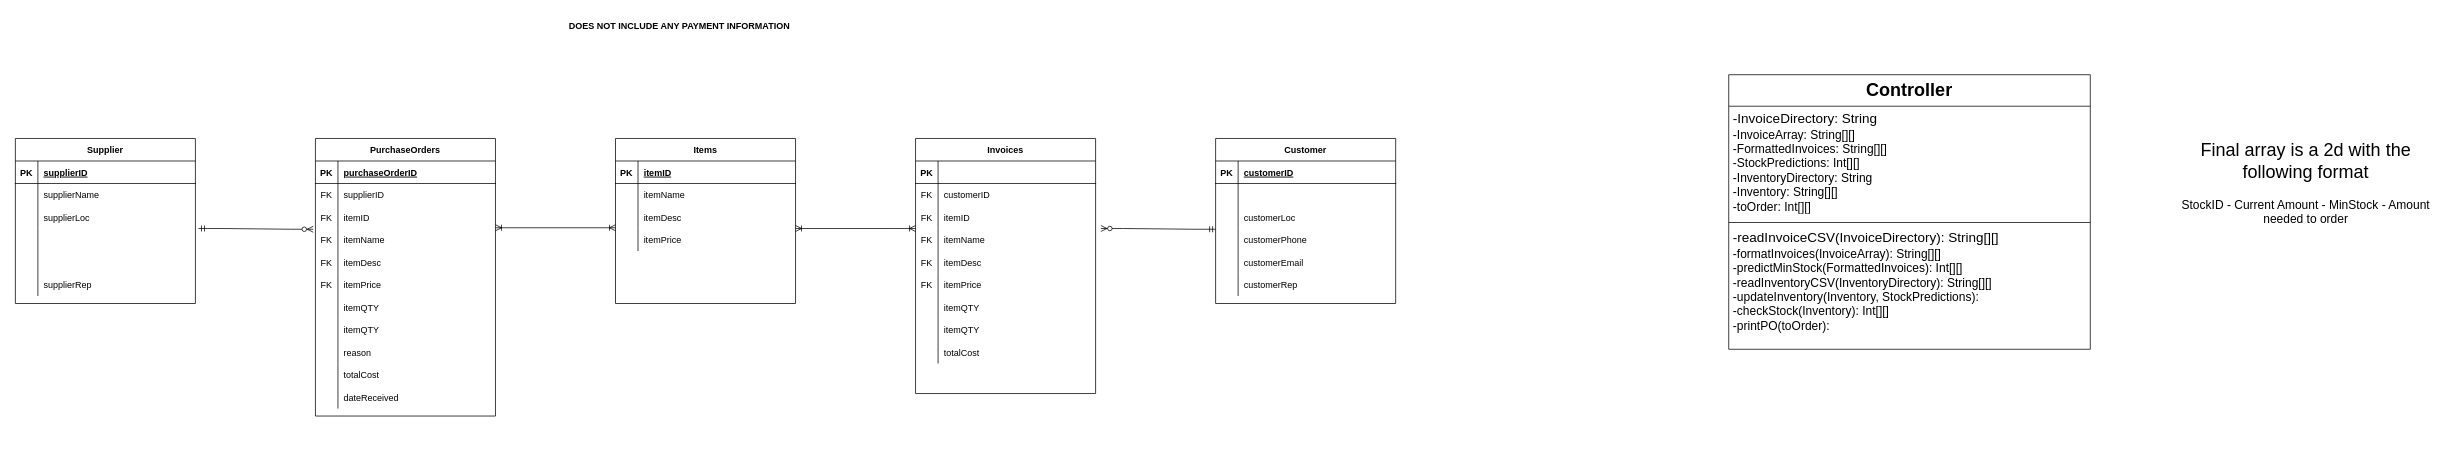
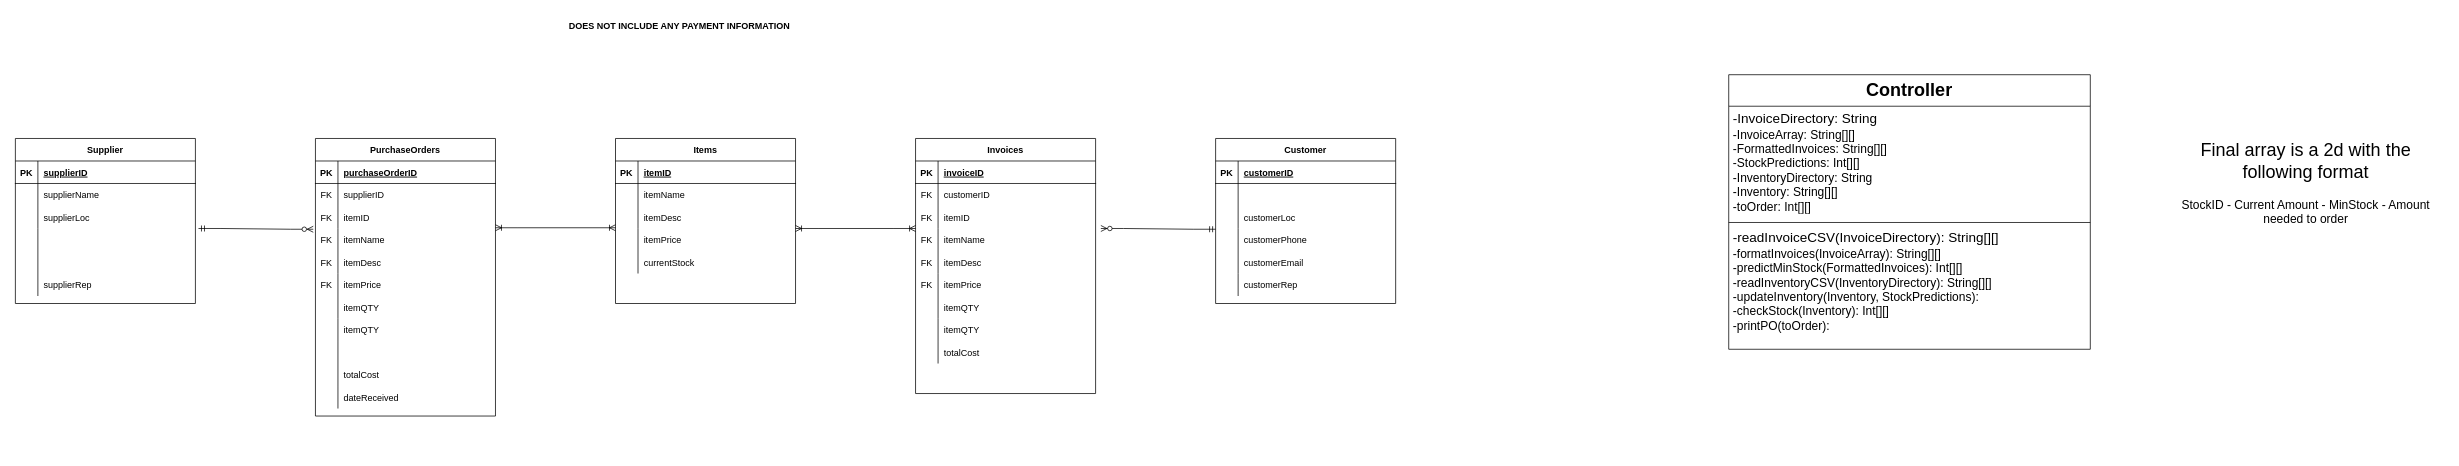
node "invoiceID": added
node "currentStock": added
node "reason": removed
